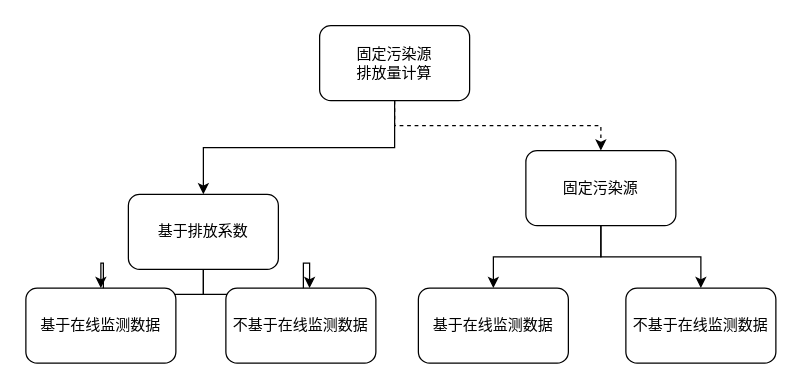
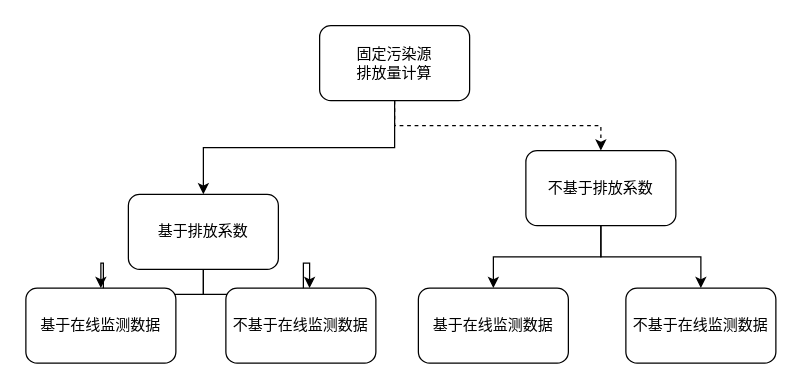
node "固定污染源": label "固定污染源" -> "不基于排放系数"
